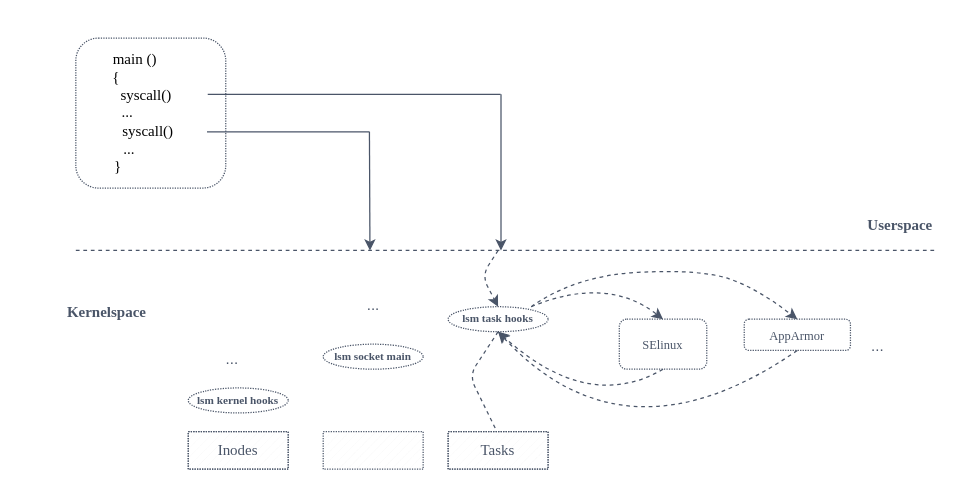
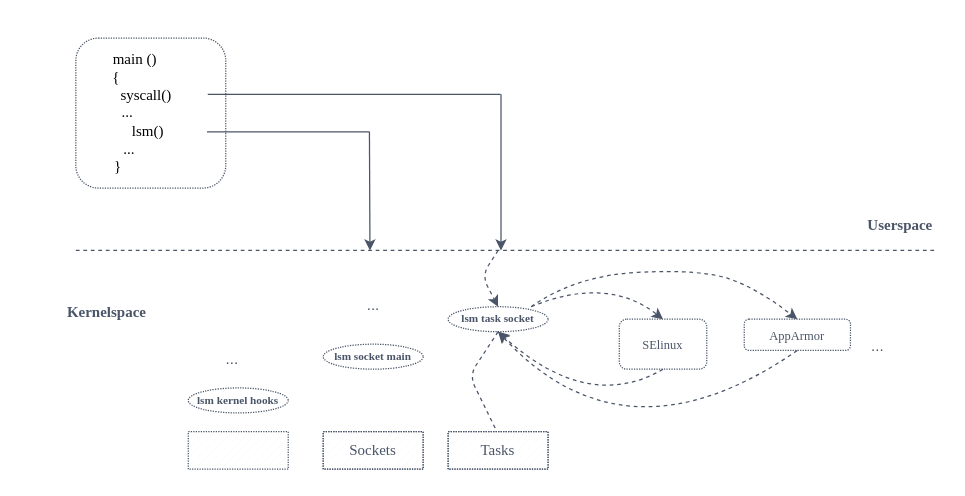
node "main () { syscall() ... syscall() ... }": label "main () { syscall() ... syscall() ... }" -> "main () { syscall() ... lsm() ... }"
node "lsm task hooks": label "lsm task hooks" -> "lsm task socket"
node "Inodes": removed
node "Sockets": added
